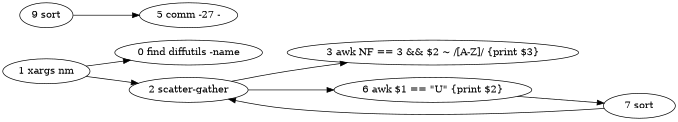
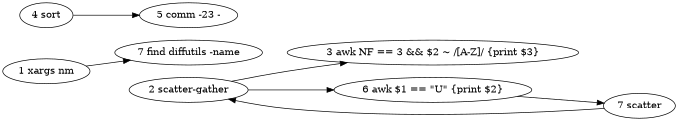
node "9 sort": label "9 sort" -> "4 sort"
node "5 comm -27 -": label "5 comm -27 -" -> "5 comm -23 -"
node "0 find diffutils -name": label "0 find diffutils -name" -> "7 find diffutils -name"
edge "1 xargs nm" -> "2 scatter-gather": removed
node "7 sort": label "7 sort" -> "7 scatter"
